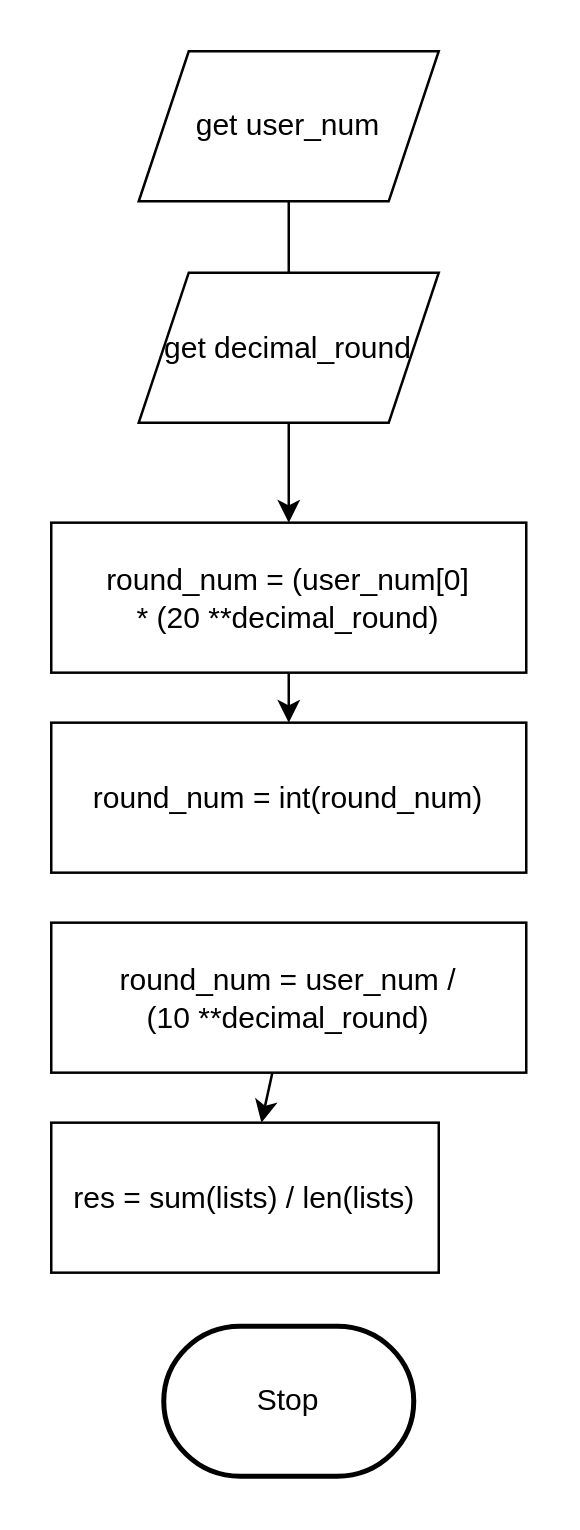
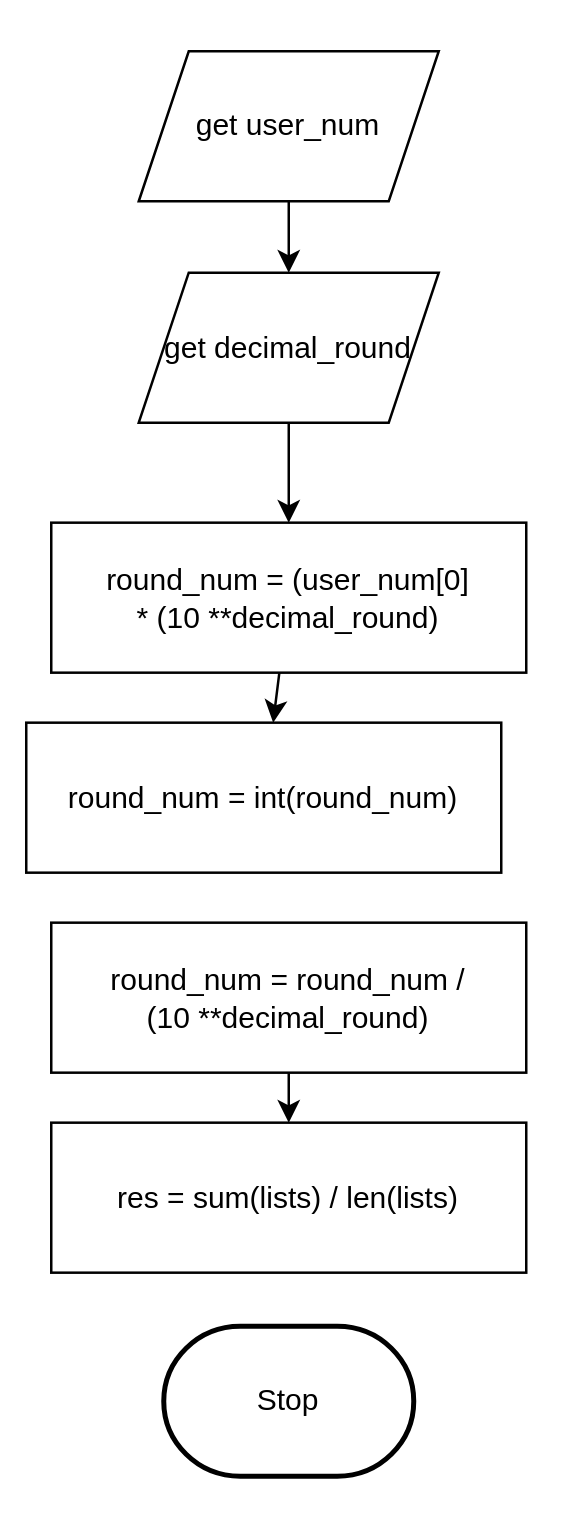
edge "get user_num" -- "get decimal_round": arrowhead none -> classic
node "round_num = (user_num[0] * (20 **decimal_round)": label "round_num = (user_num[0] * (20 **decimal_round)" -> "round_num = (user_num[0] * (10 **decimal_round)"
node "round_num = int(round_num)": moved (289, 798) -> (264, 798)
node "round_num = user_num / (10 **decimal_round)": label "round_num = user_num / (10 **decimal_round)" -> "round_num = round_num / (10 **decimal_round)"
node "res = sum(lists) / len(lists)": size 388x150 -> 475x150
